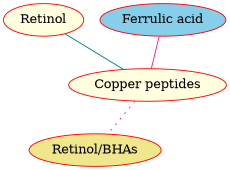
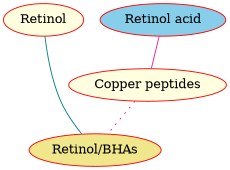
node "Ferrulic acid": label "Ferrulic acid" -> "Retinol acid"
edge "Retinol" -- "Copper peptides": now "Retinol" -- "Retinol/BHAs"
